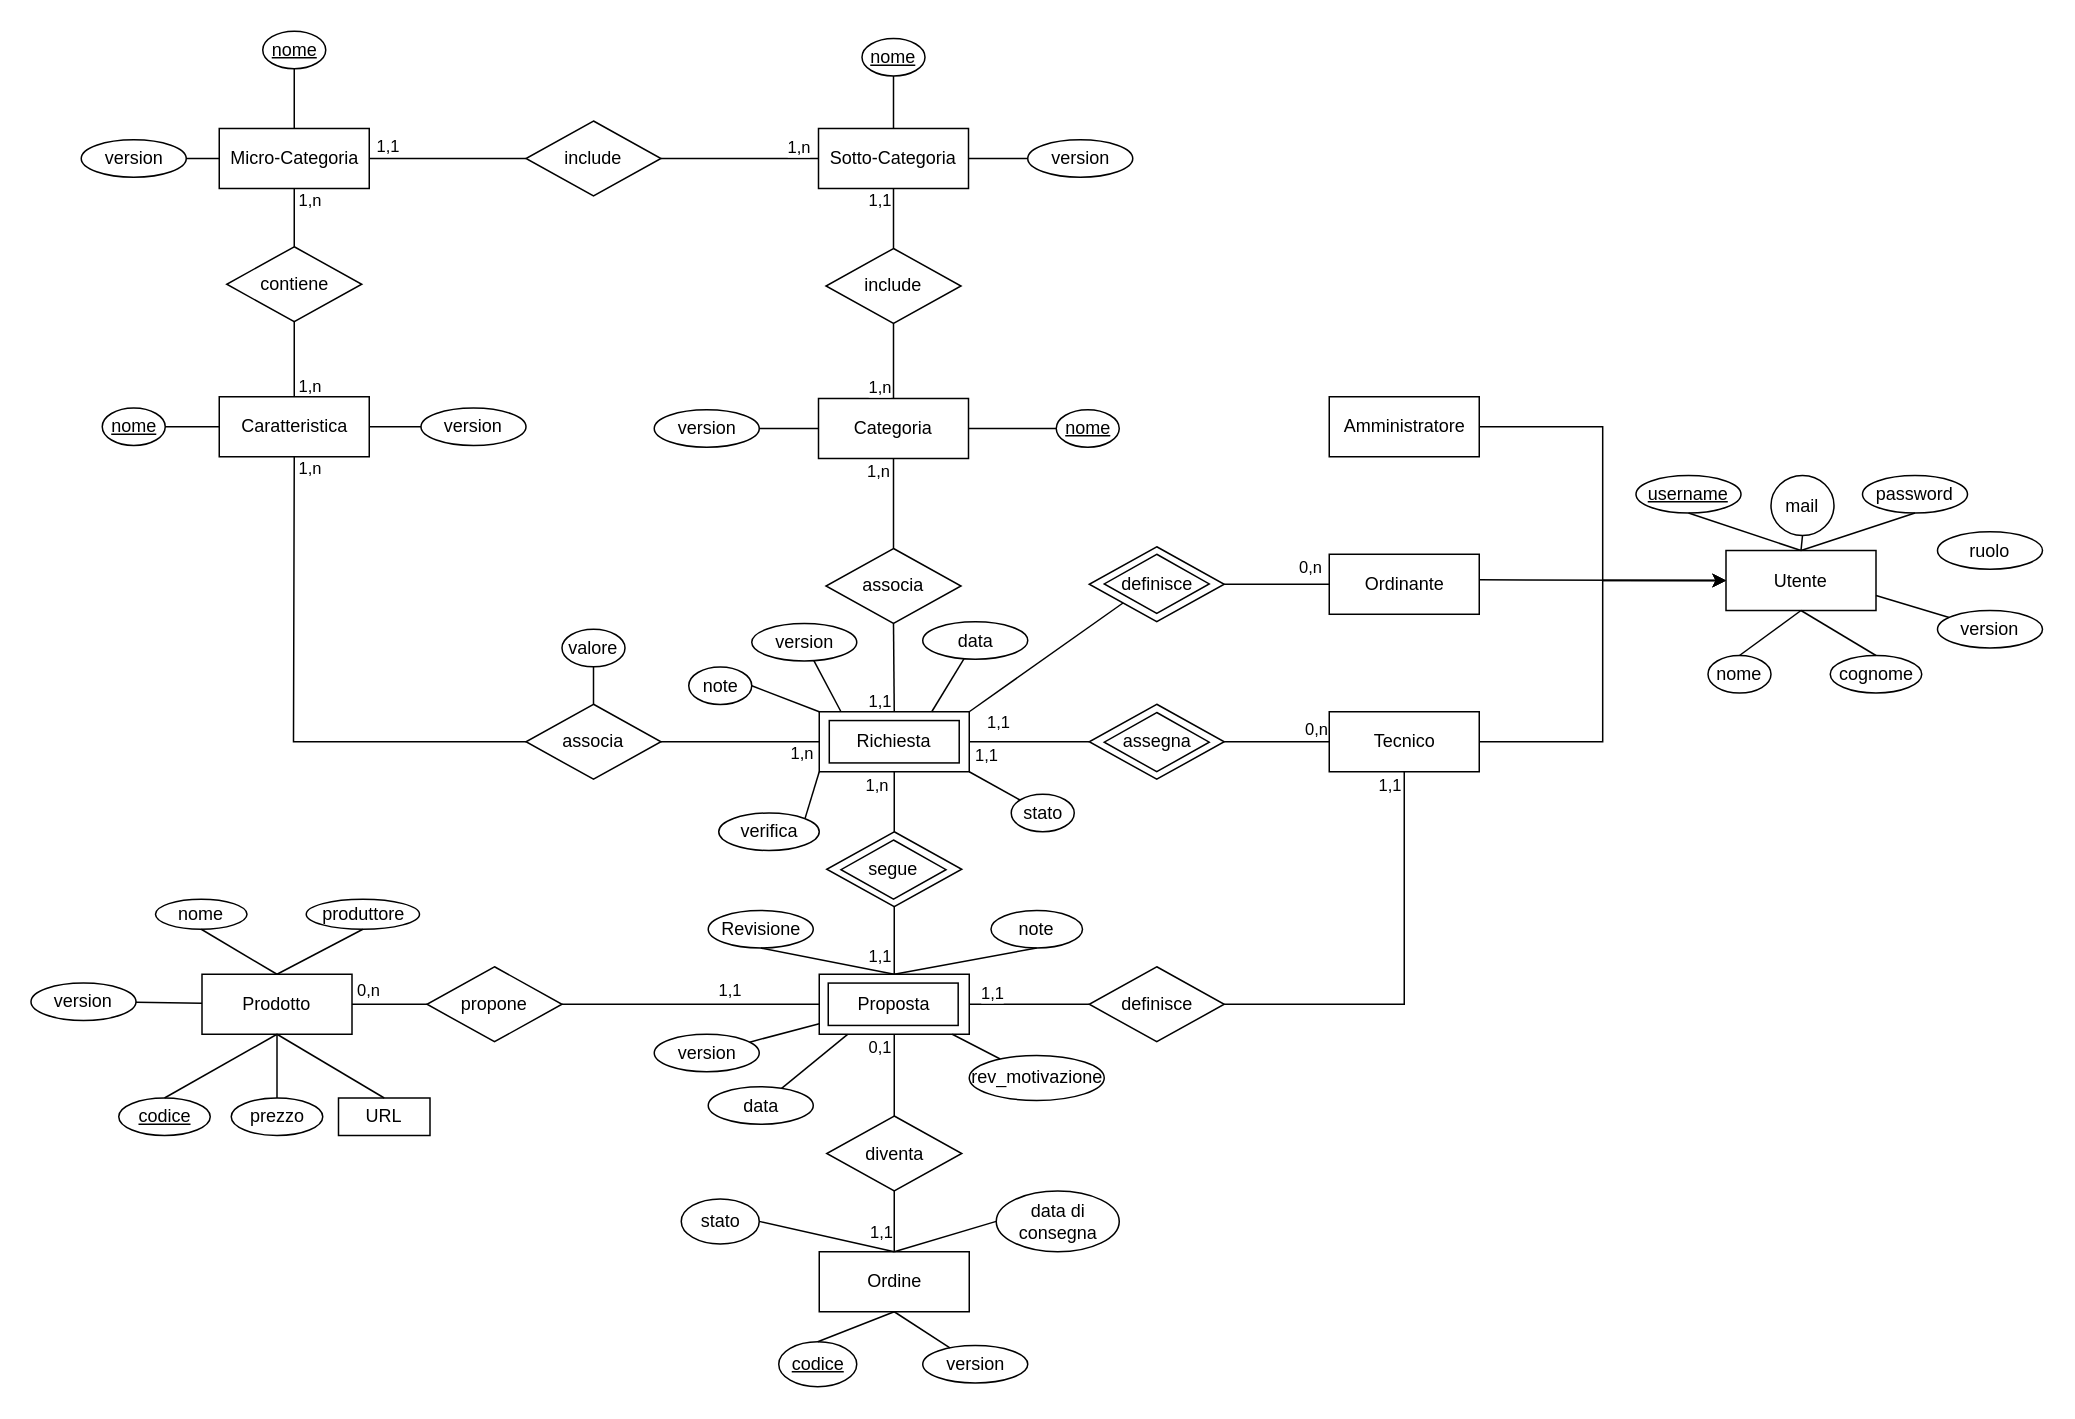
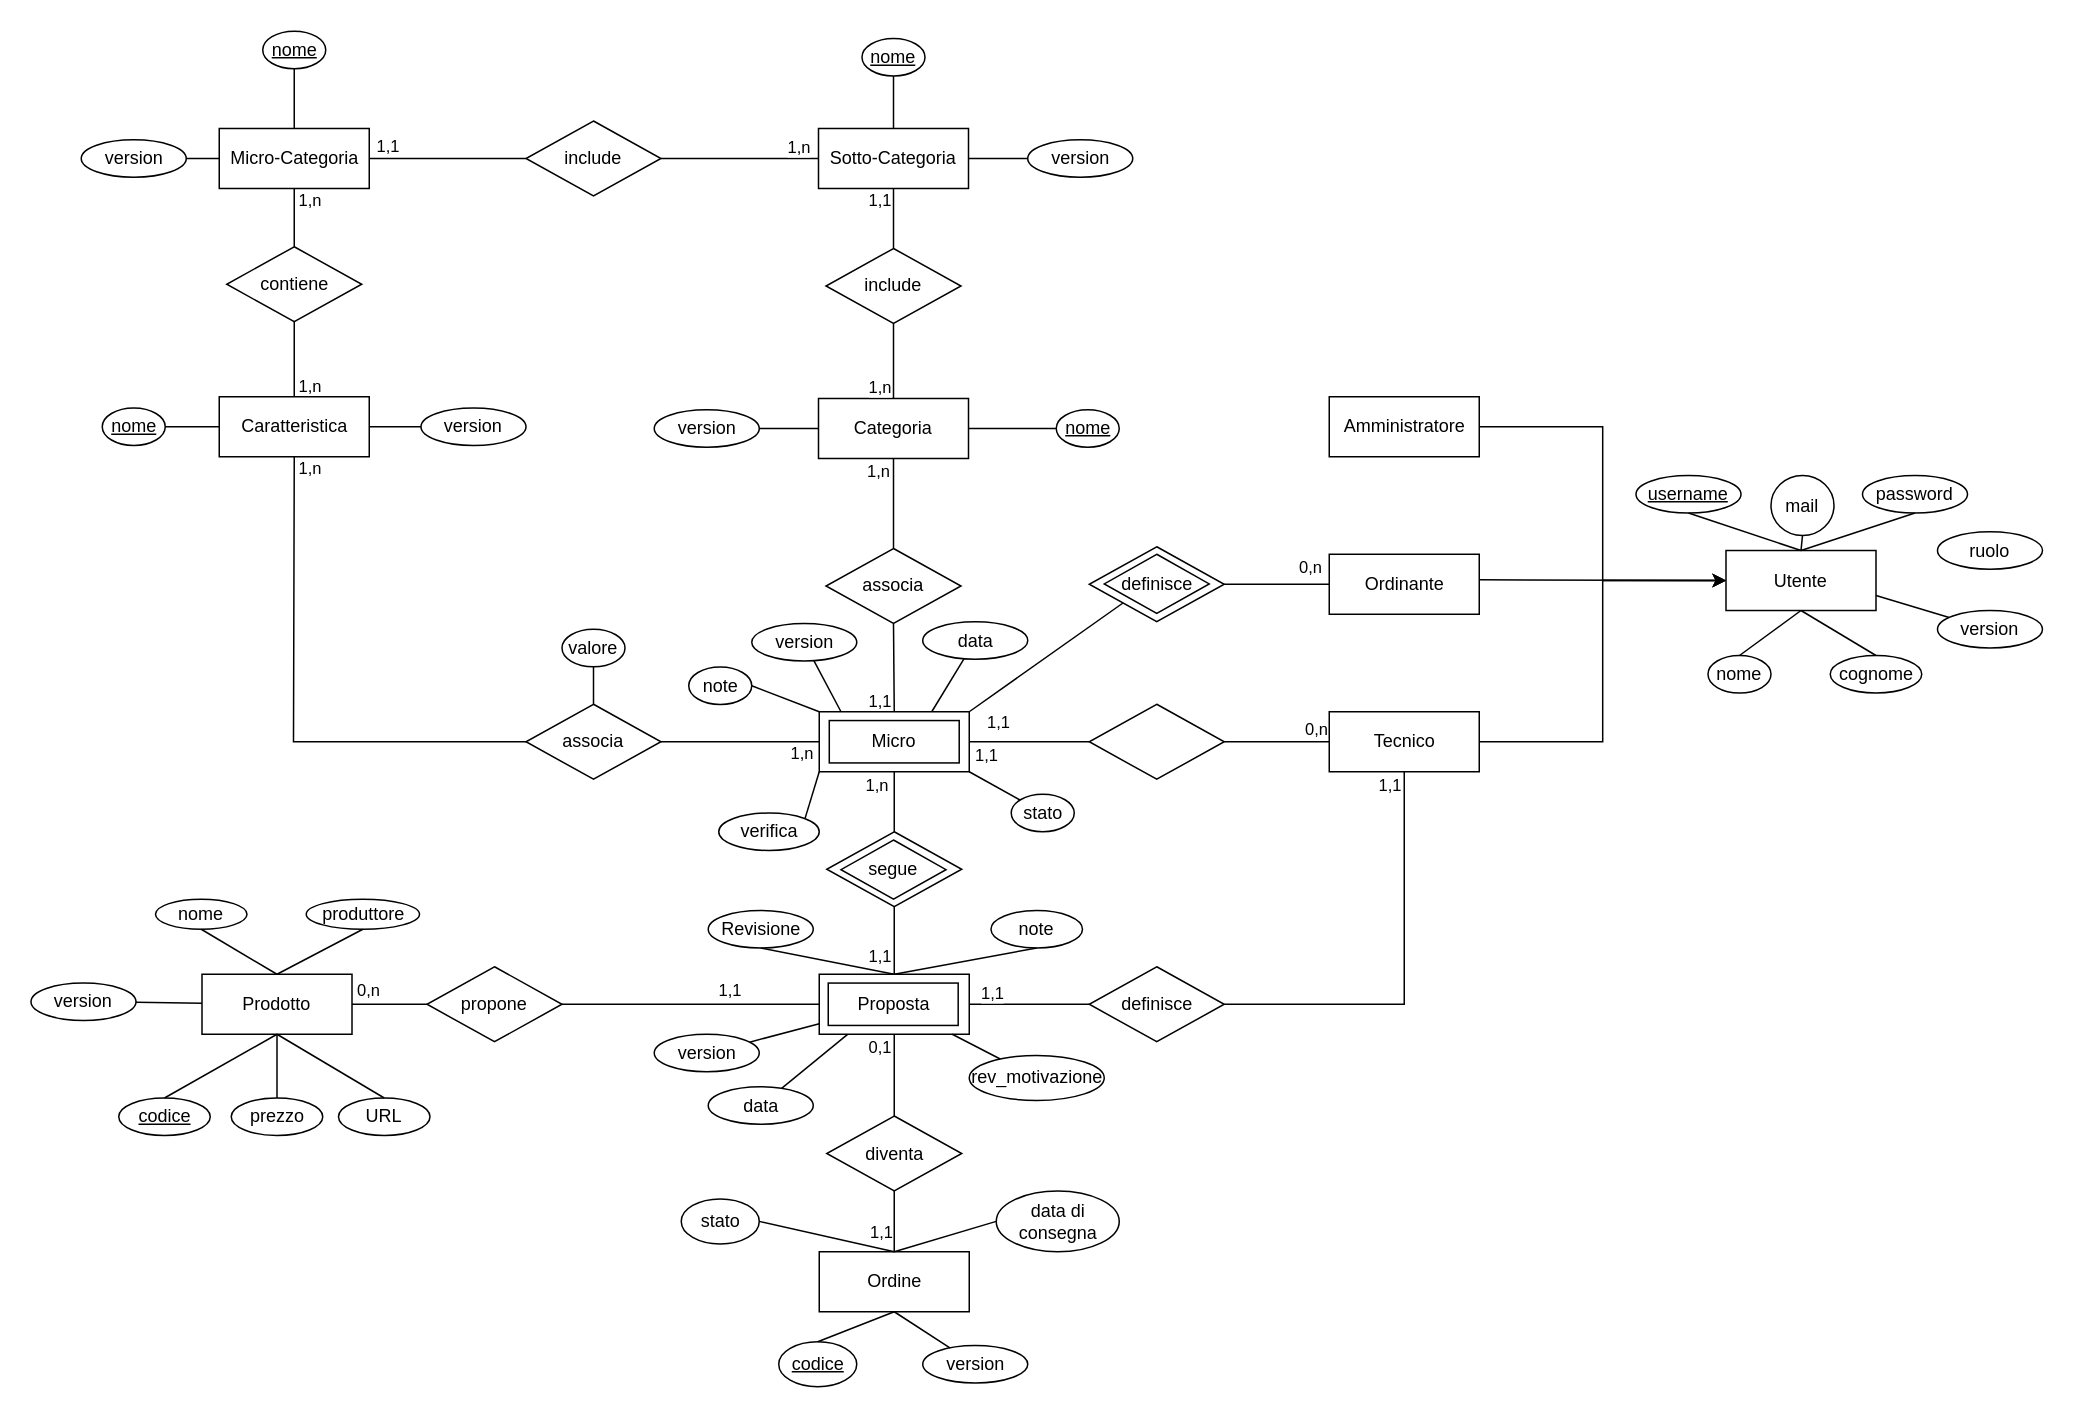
node "Richiesta": label "Richiesta" -> "Micro"
node "assegna": removed
node "URL": shape rectangle -> ellipse
